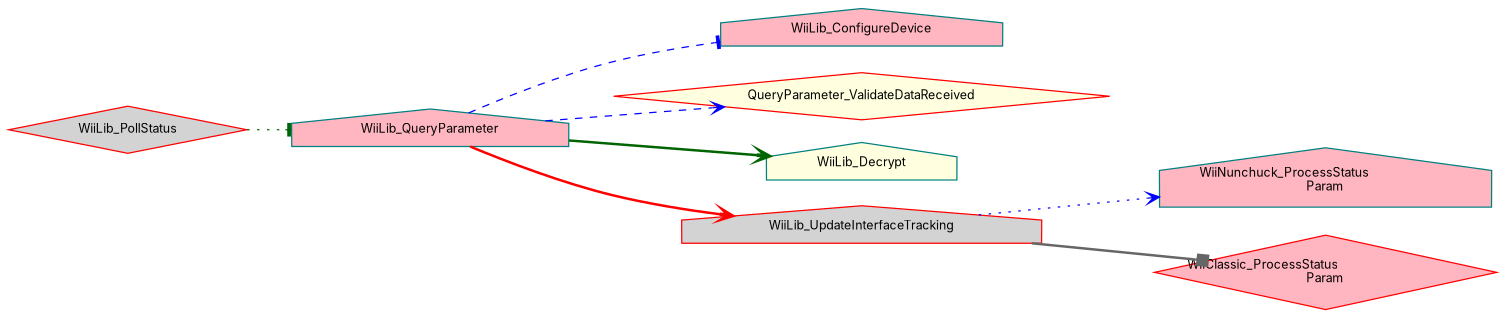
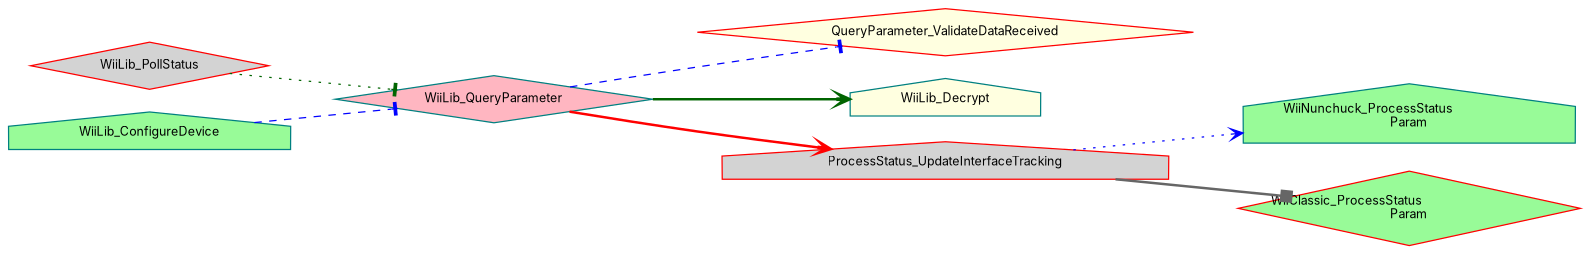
node "WiiLib_ConfigureDevice": fillcolor lightpink -> palegreen
edge "WiiLib_QueryParameter" -> "WiiLib_ConfigureDevice": reversed
edge "WiiLib_QueryParameter" -> "QueryParameter_ValidateDataReceived": arrowhead vee -> tee
node "WiiLib_QueryParameter": shape house -> diamond
node "WiiNunchuck_ProcessStatus Param": fillcolor lightpink -> palegreen
node "WiiLib_UpdateInterfaceTracking": label "WiiLib_UpdateInterfaceTracking" -> "ProcessStatus_UpdateInterfaceTracking"
node "WiiClassic_ProcessStatus Param": fillcolor lightpink -> palegreen
